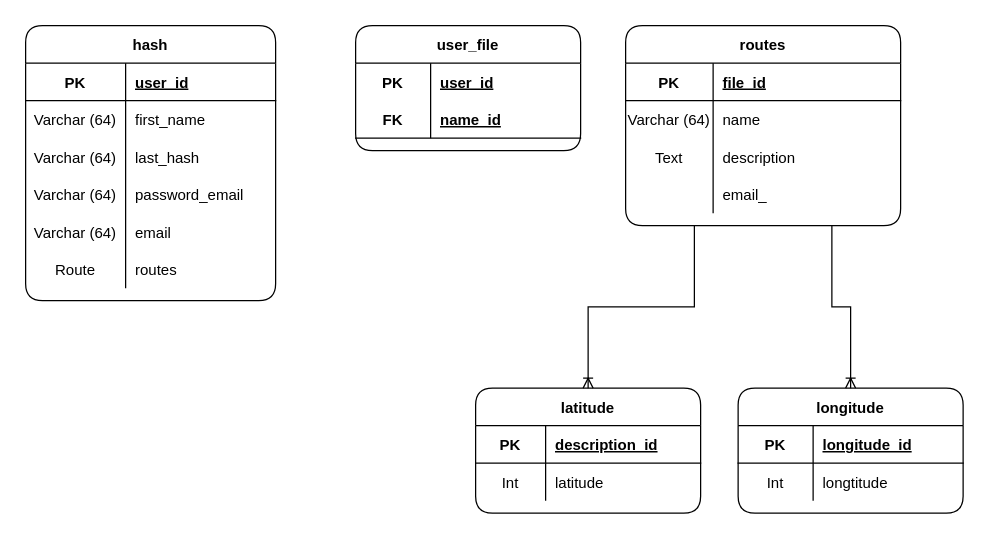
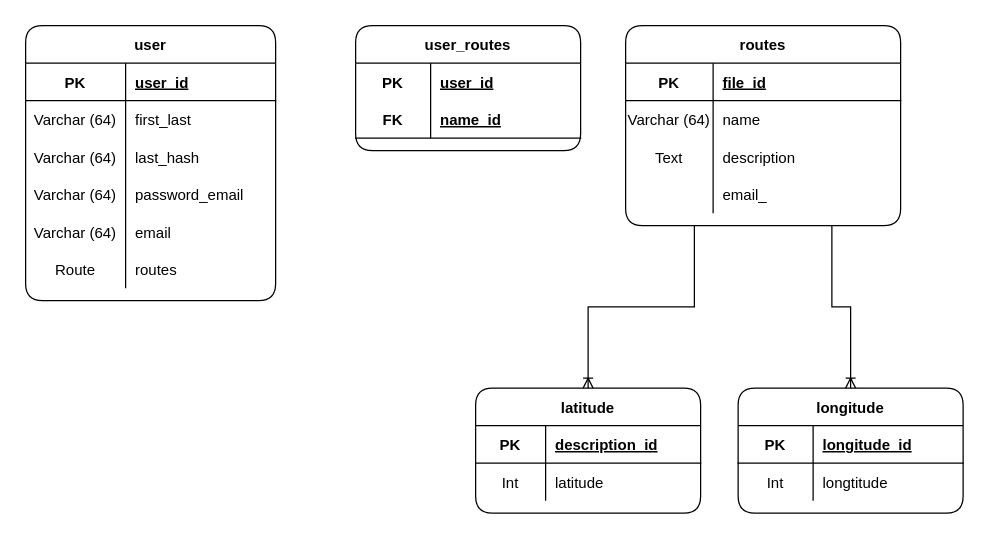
node "hash": label "hash" -> "user"
node "user_file": label "user_file" -> "user_routes"
node "first_name": label "first_name" -> "first_last"
